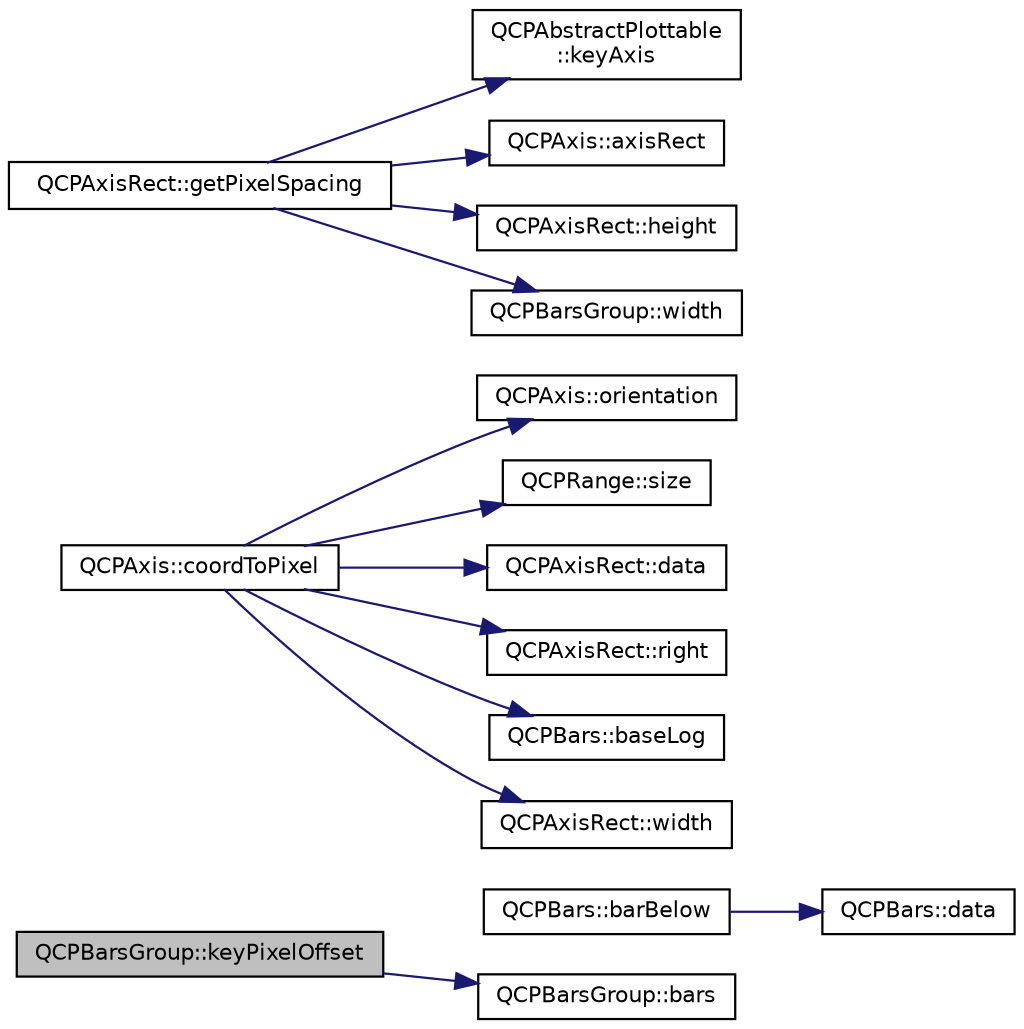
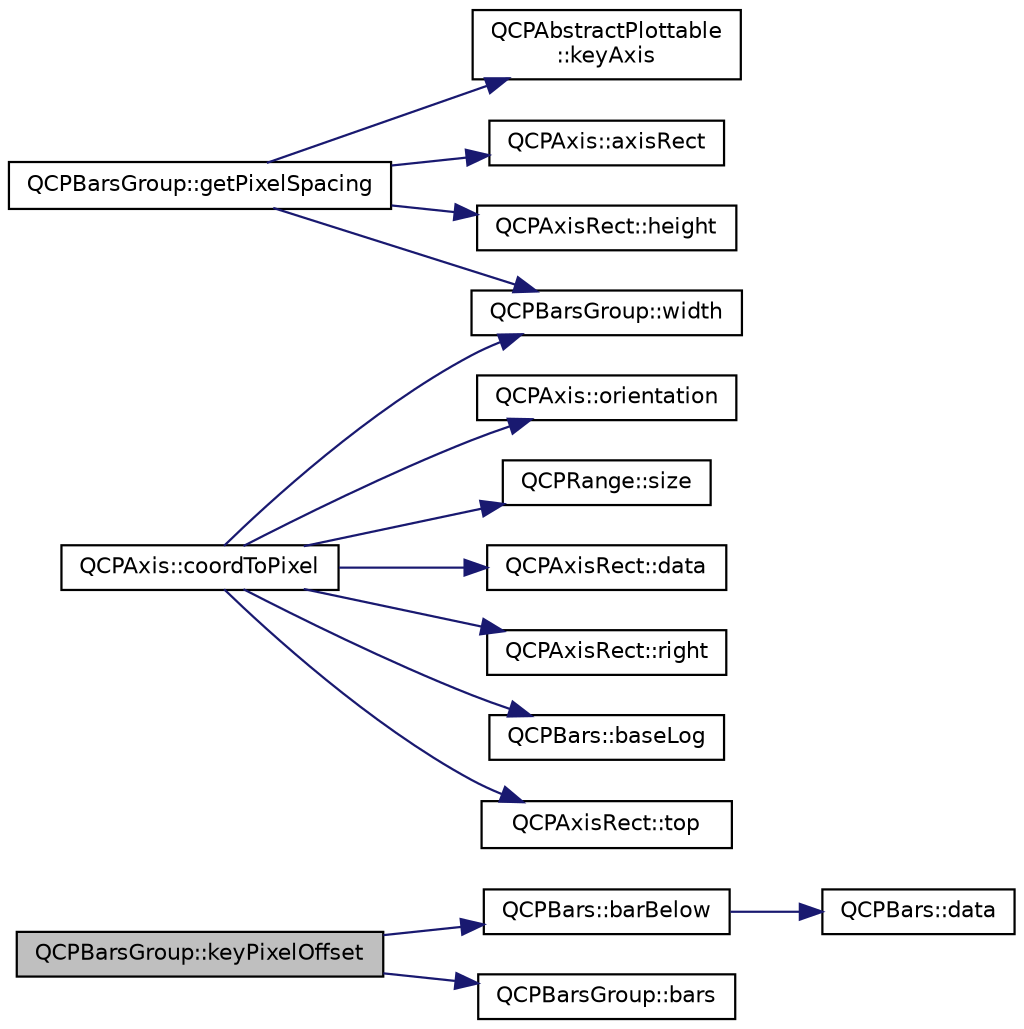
node "QCPAxisRect::getPixelSpacing": label "QCPAxisRect::getPixelSpacing" -> "QCPBarsGroup::getPixelSpacing"
edge "QCPAxis::coordToPixel" -> "QCPBarsGroup::width": added
node "QCPAxisRect::width": label "QCPAxisRect::width" -> "QCPAxisRect::top"
edge "QCPBarsGroup::keyPixelOffset" -> "QCPBars::barBelow": added
